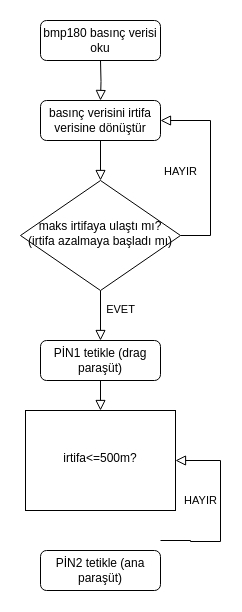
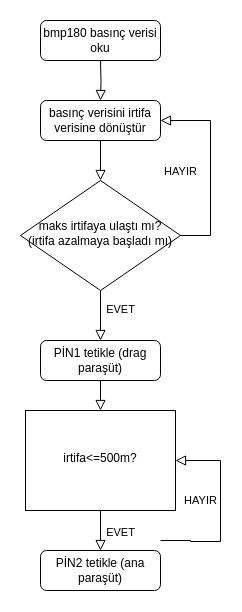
edge "irtifa<=500m?" -> "PİN2 tetikle (ana paraşüt)": added, label "EVET"
